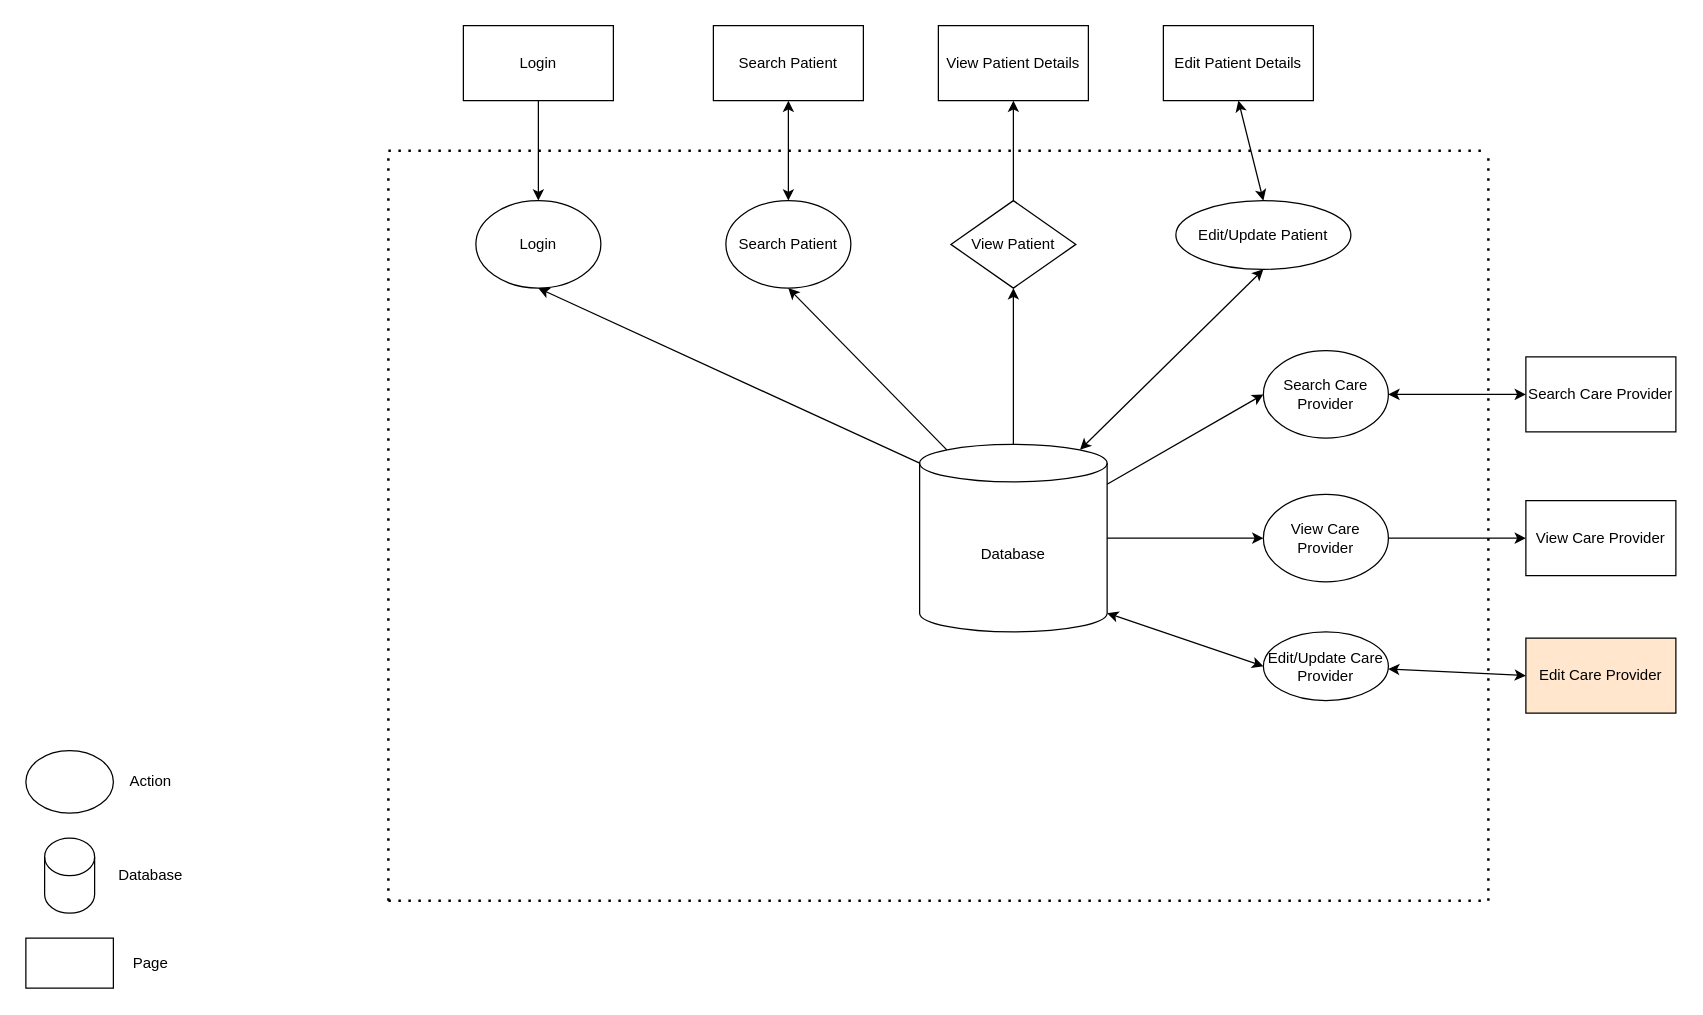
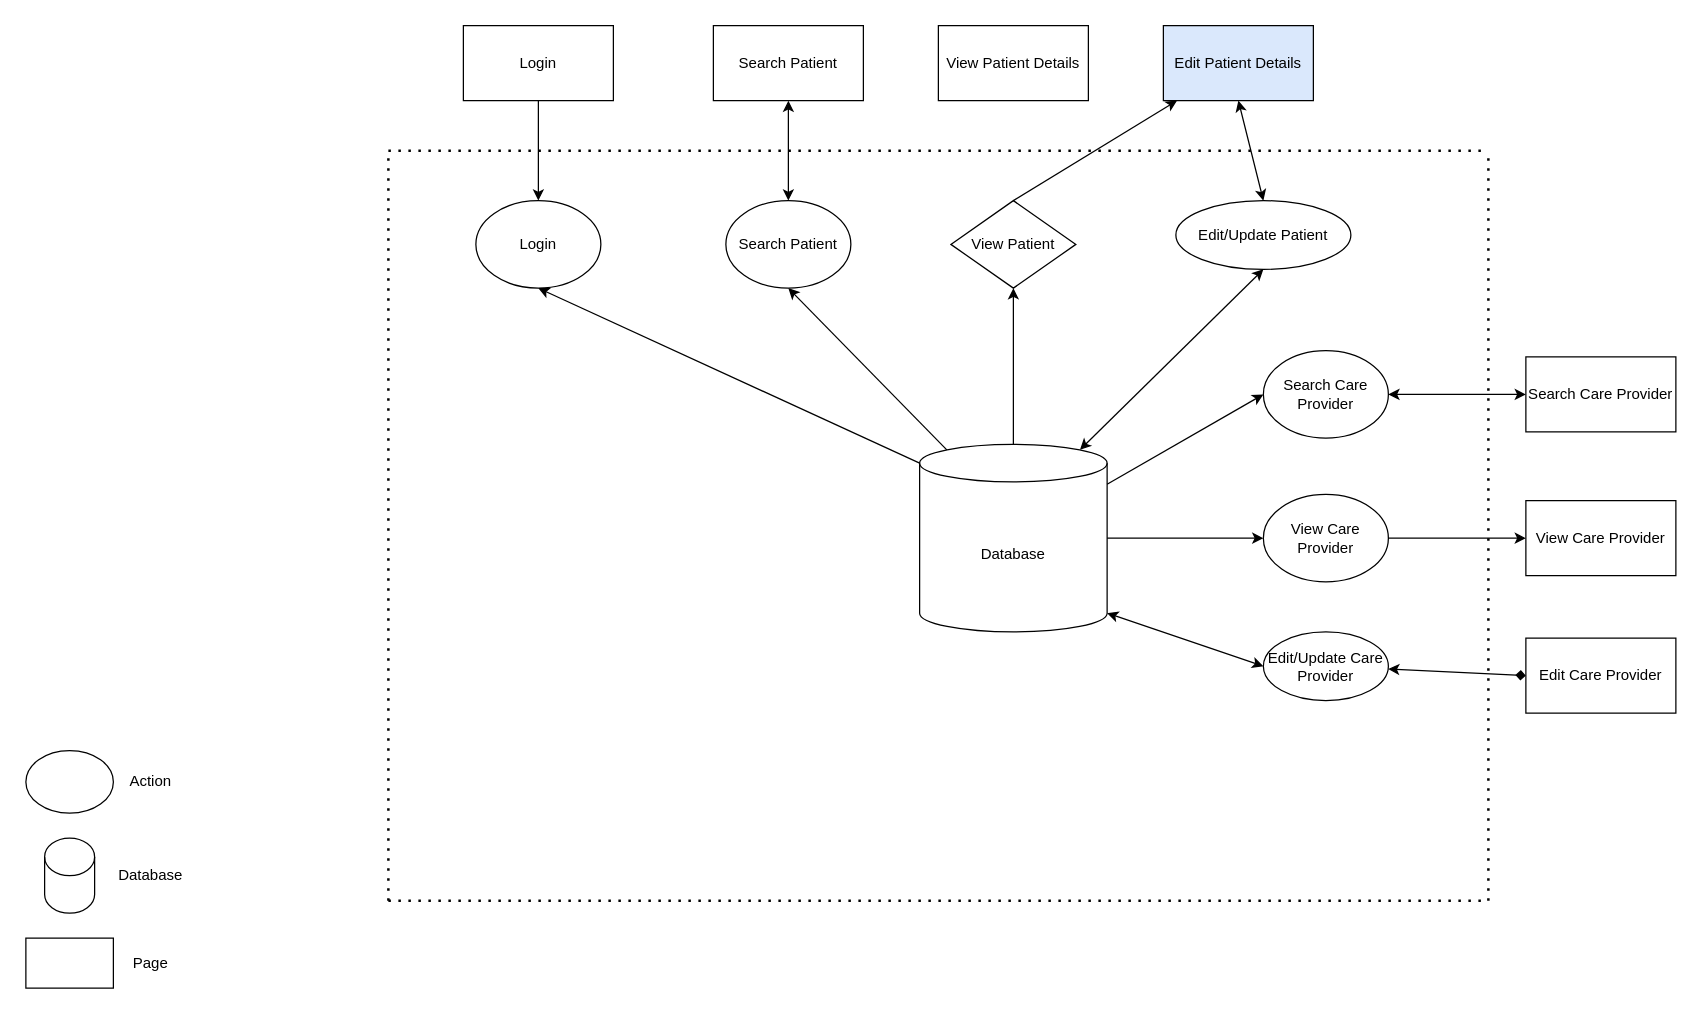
node "Edit Patient Details": fillcolor #ffffff -> #dae8fc
edge "View Patient" -> "View Patient Details": now "View Patient" -> "Edit Patient Details"
edge "Edit/Update Care Provider" -- "Edit Care Provider": arrowhead classic -> diamond
node "Edit Care Provider": fillcolor #ffe6cc -> #ffffff
